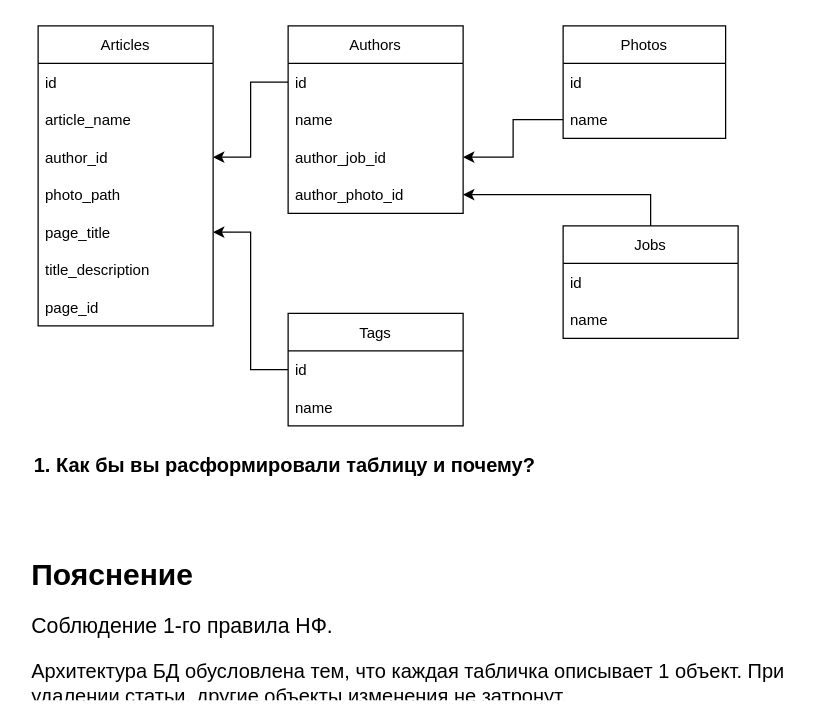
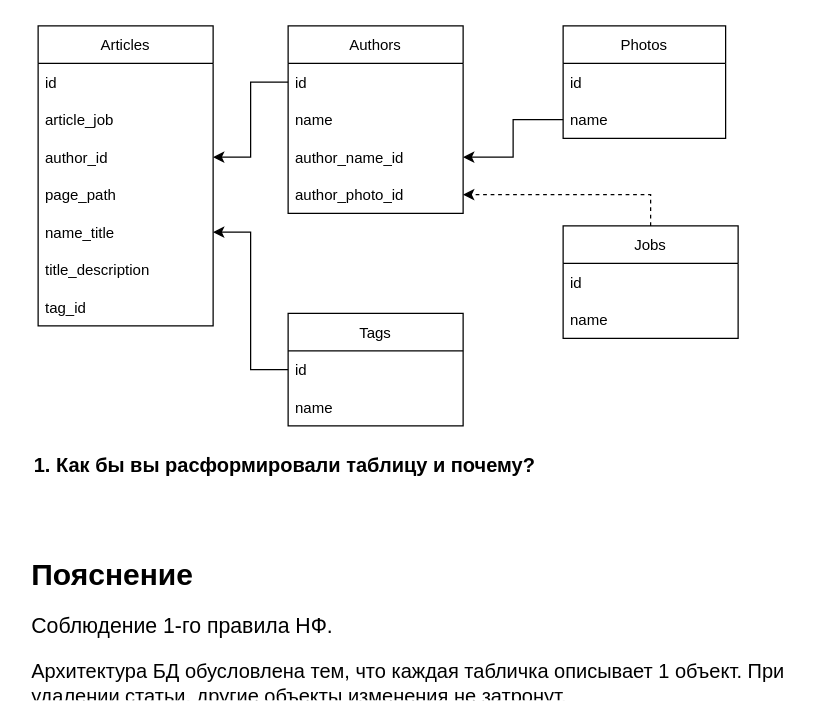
node "article_name": label "article_name" -> "article_job"
node "author_job_id": label "author_job_id" -> "author_name_id"
edge "Jobs" -> "author_photo_id": style solid -> dashed
node "photo_path": label "photo_path" -> "page_path"
node "page_title": label "page_title" -> "name_title"
node "page_id": label "page_id" -> "tag_id"
